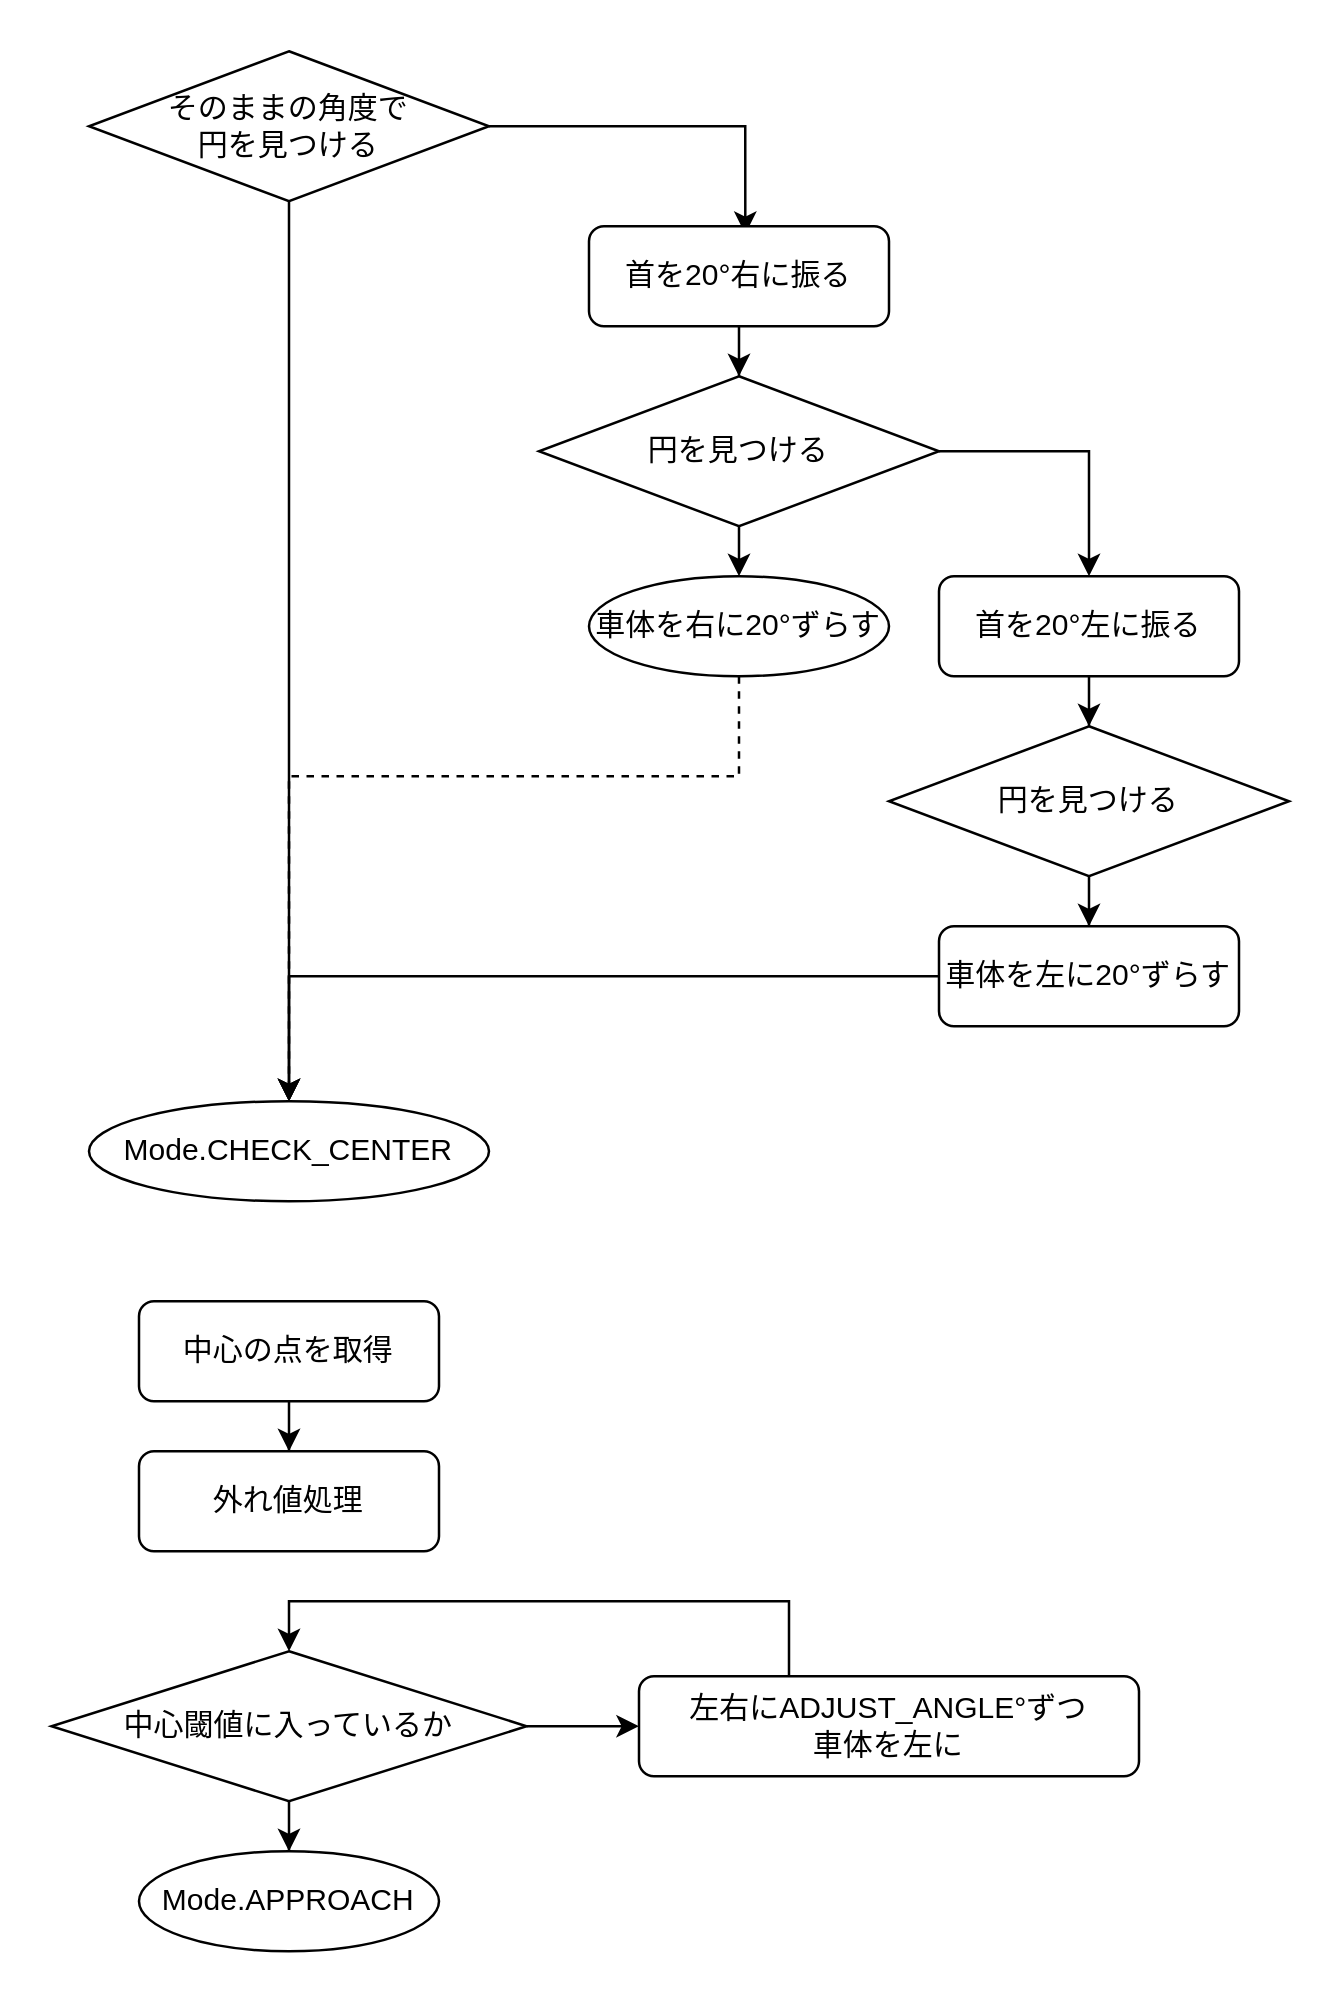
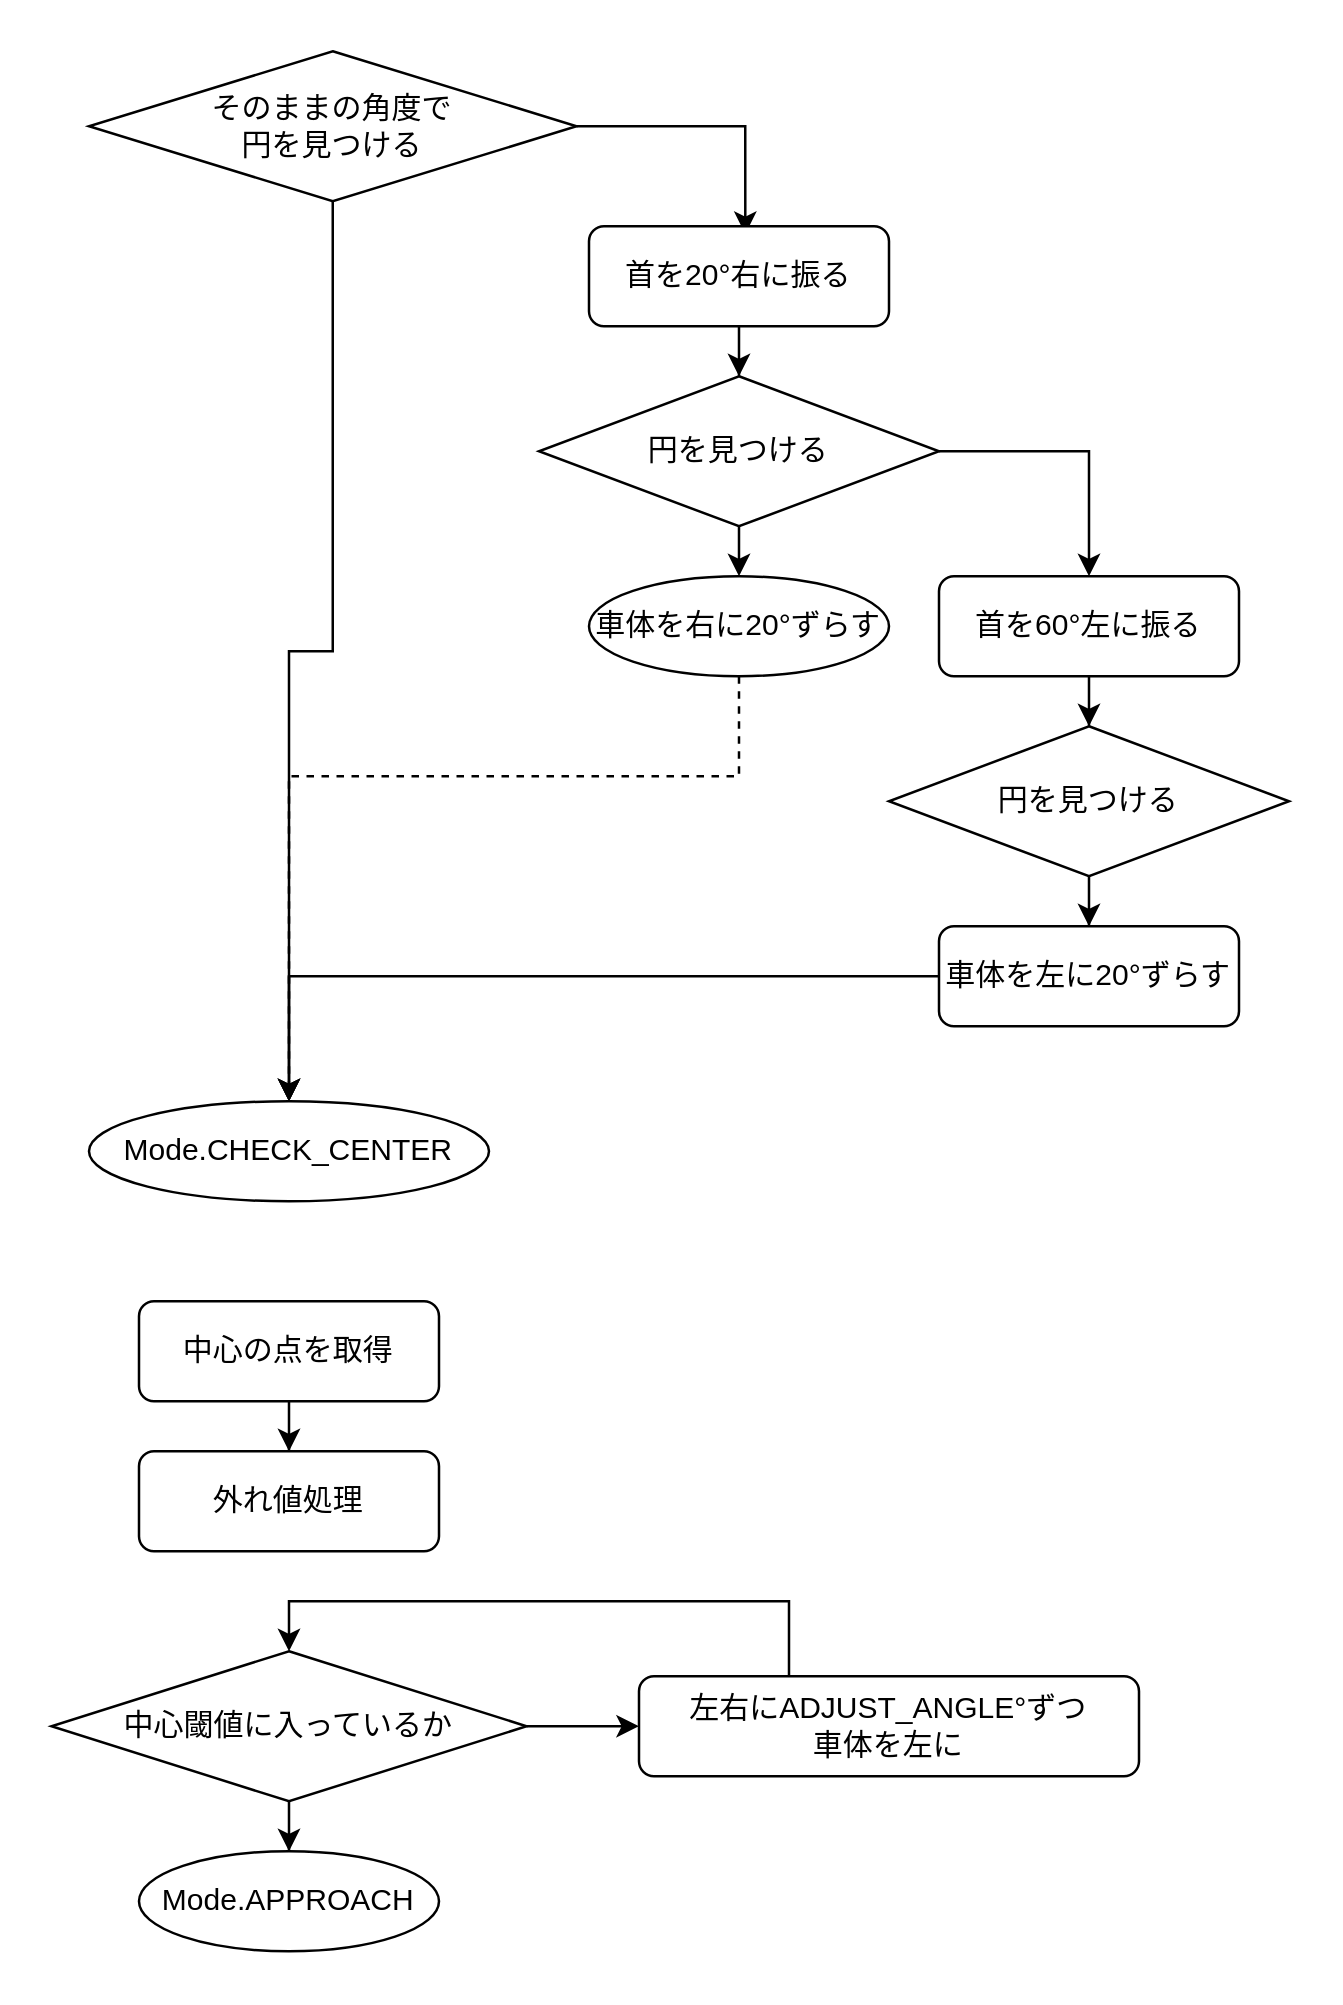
node "そのままの角度で 円を見つける": size 400x150 -> 488x150
node "首を20°左に振る": label "首を20°左に振る" -> "首を60°左に振る"
